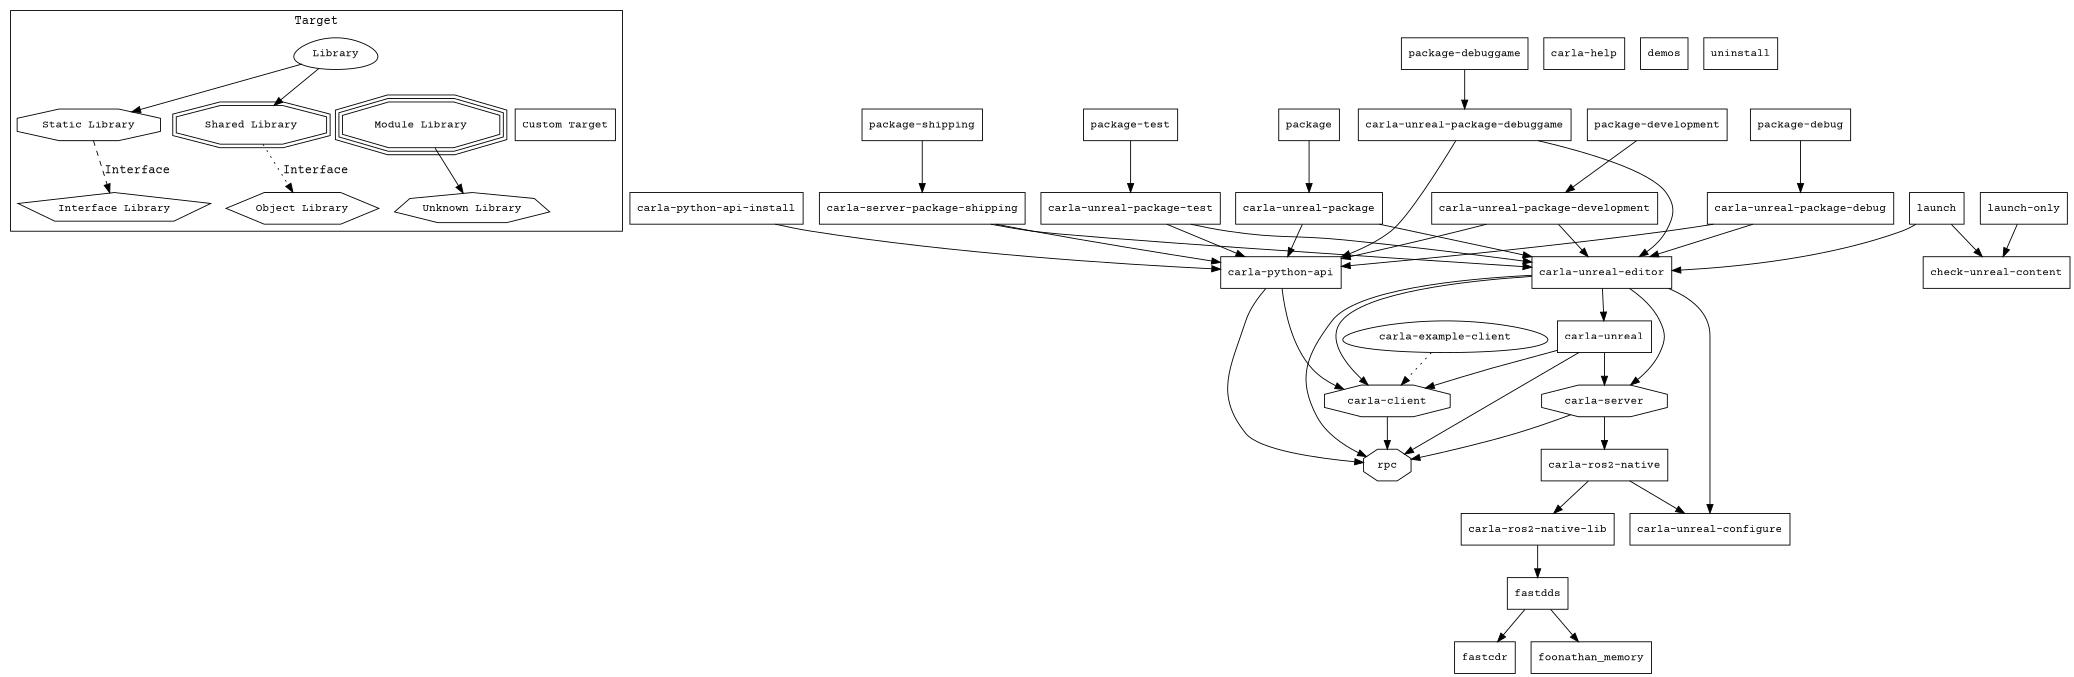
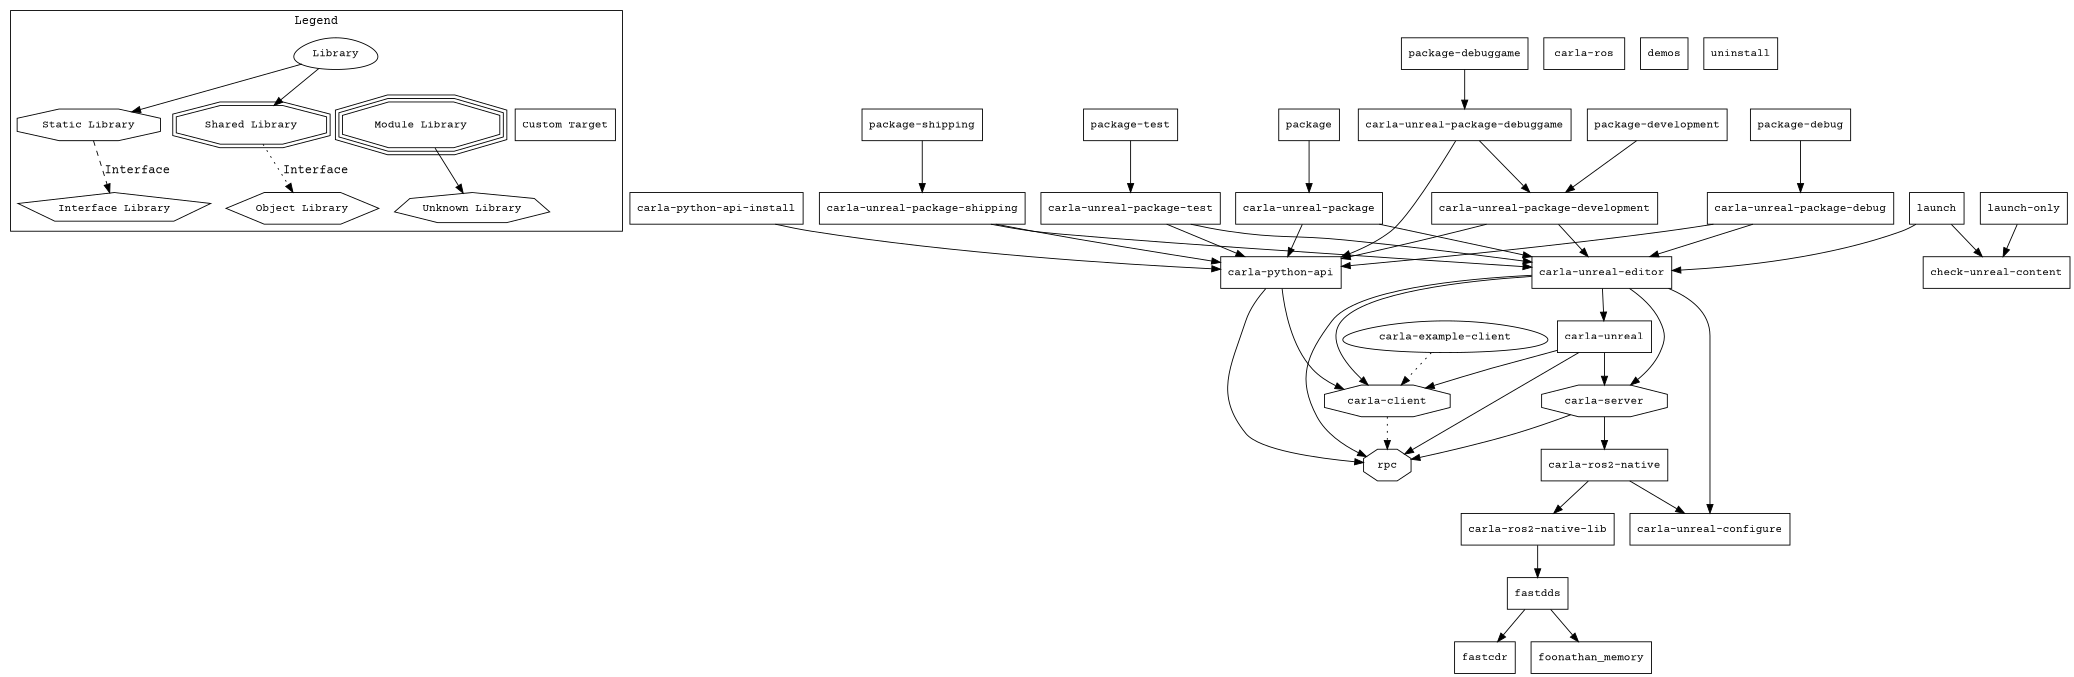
cluster "Target": label "Target" -> "Legend"
node "carla-help": label "carla-help" -> "carla-ros"
edge "carla-unreal-package-debuggame" -> "carla-unreal-editor": now "carla-unreal-package-debuggame" -> "carla-unreal-package-development"
node "carla-server-package-shipping": label "carla-server-package-shipping" -> "carla-unreal-package-shipping"
edge "carla-client" -> "rpc": style solid -> dotted
